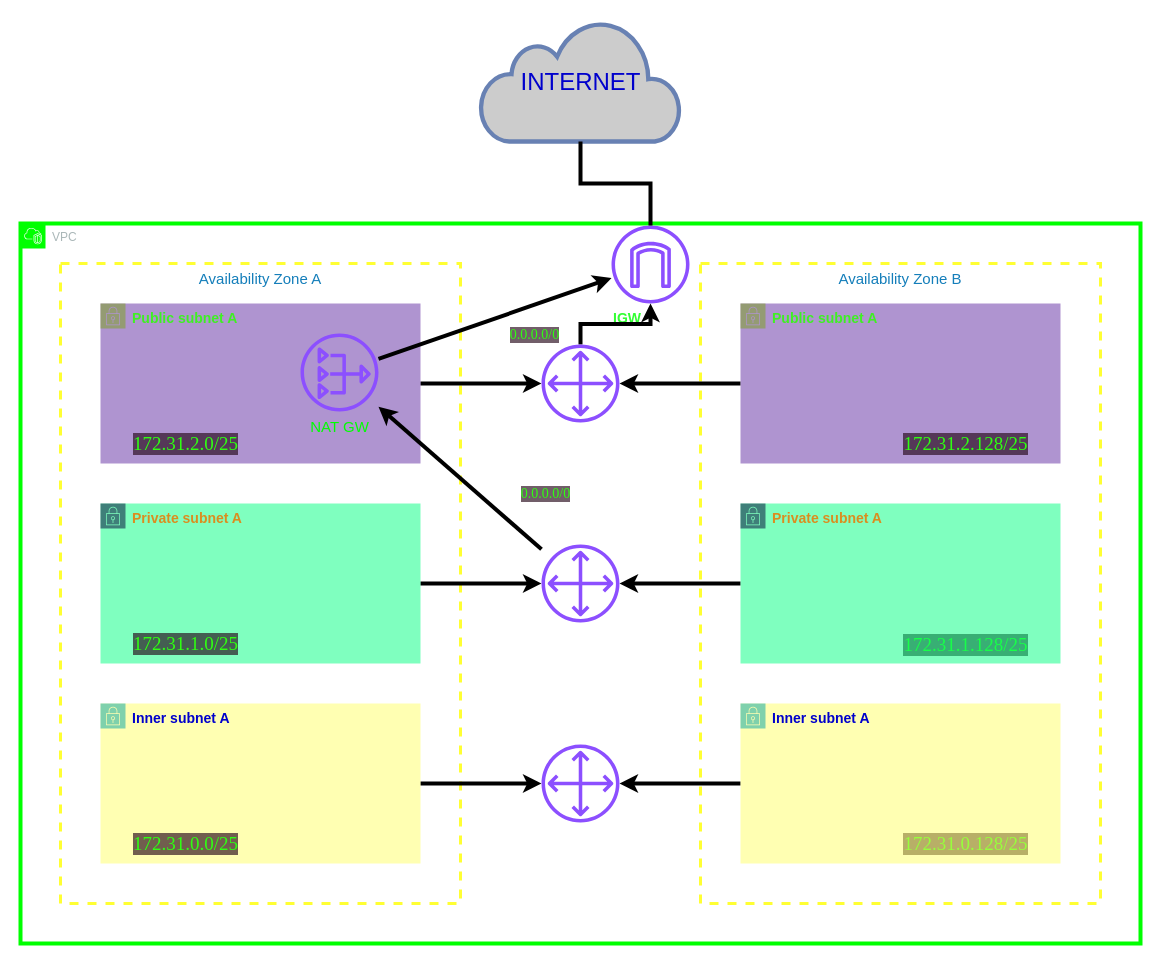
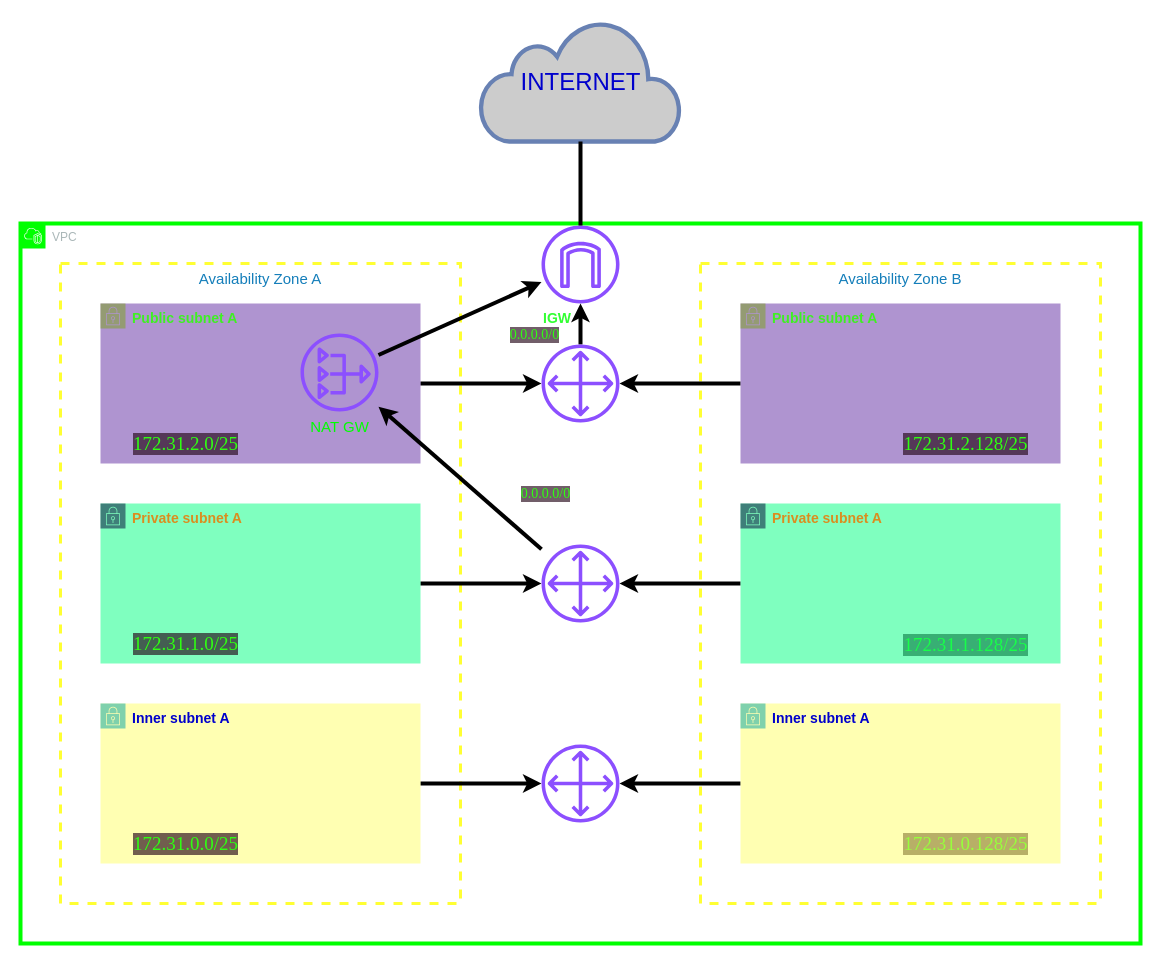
node "IGW": moved (651, 265) -> (581, 265)
